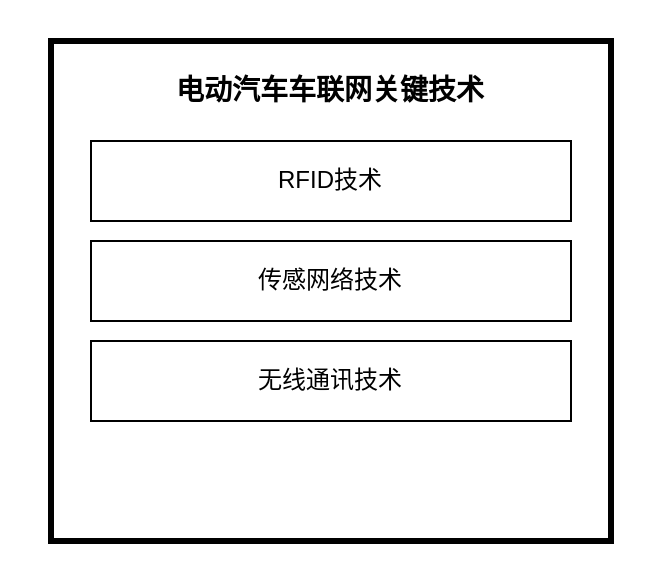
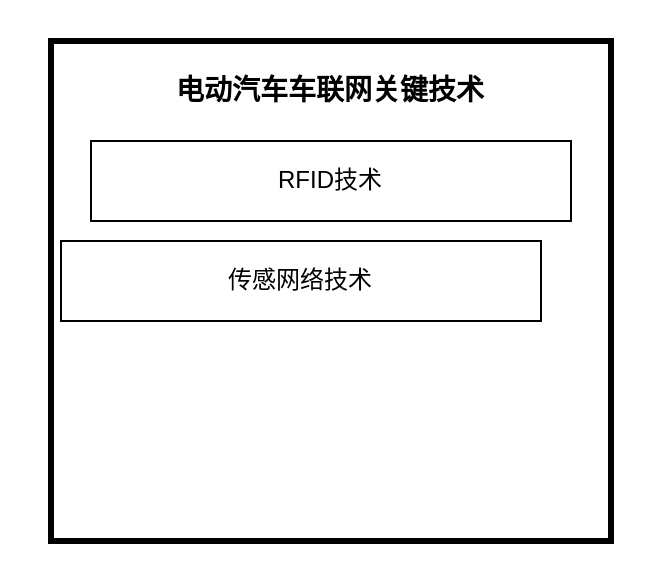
node "传感网络技术": moved (331, 281) -> (301, 281)
node "无线通讯技术": removed
